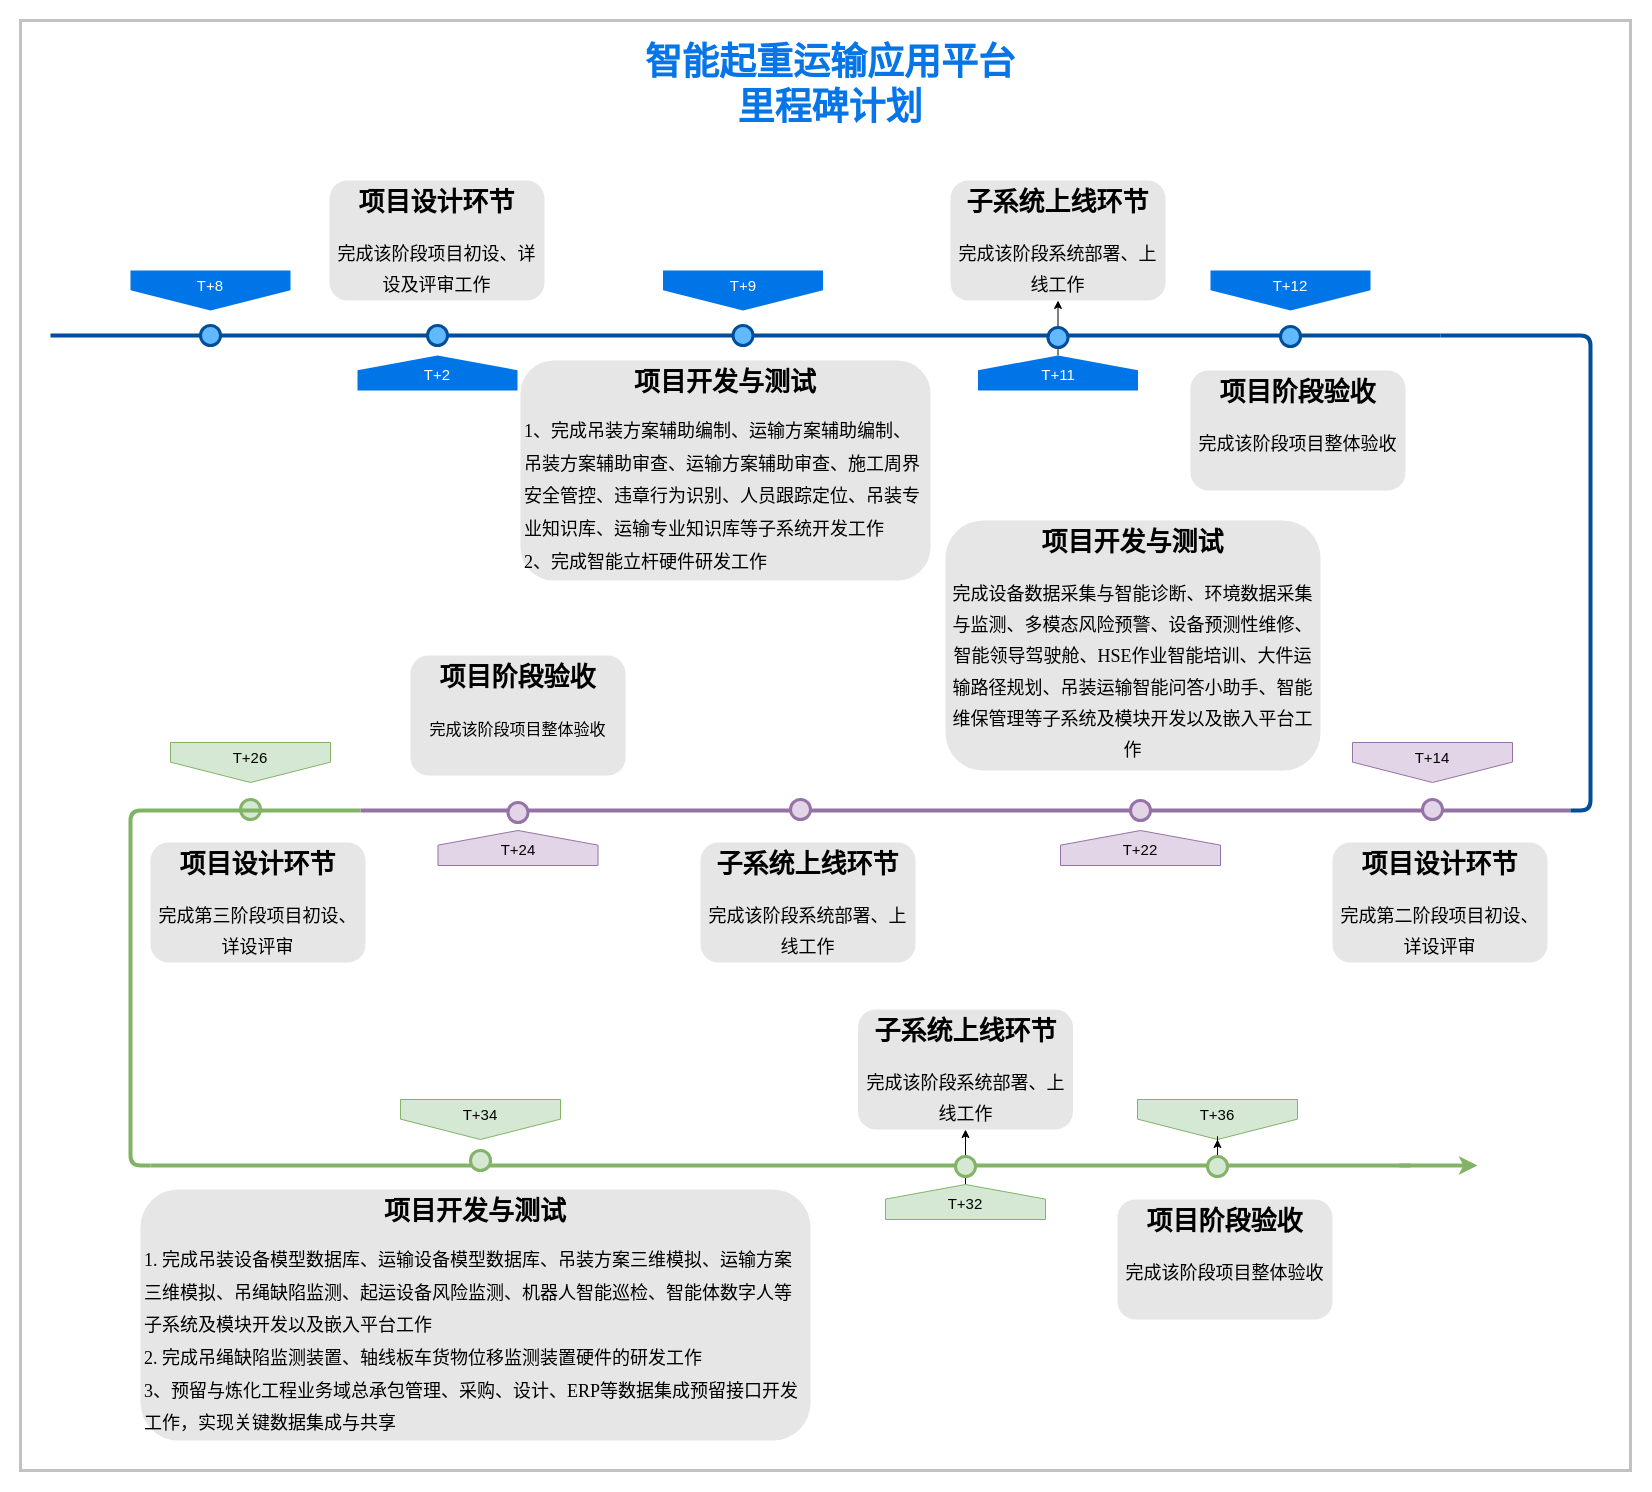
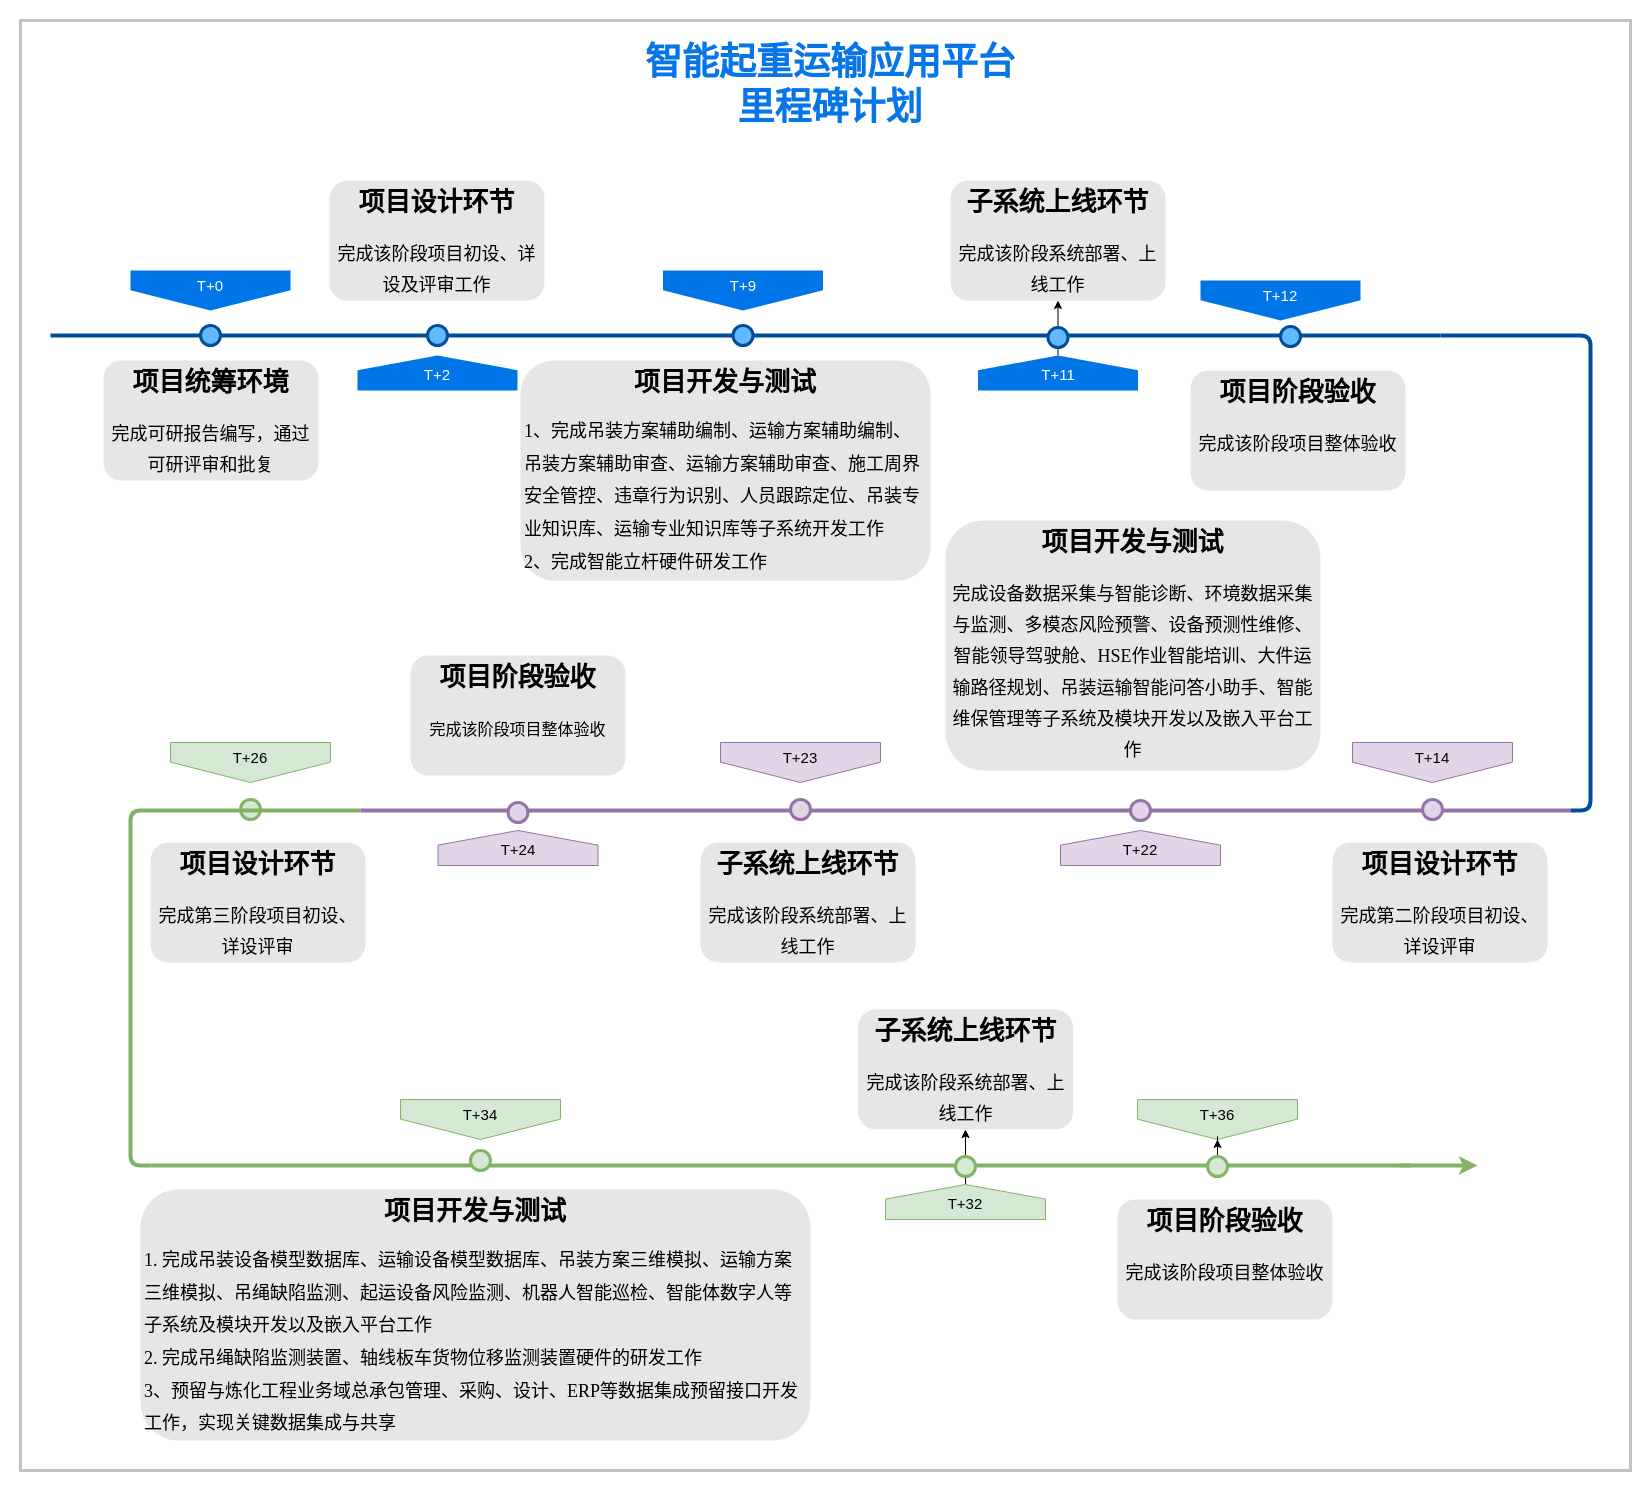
node "T+8": label "T+8" -> "T+0"
node "T+12": moved (1291, 291) -> (1281, 301)
node "项目统筹环境完成可研报告编写，通过可研评审和批复": added
node "T+23": added
